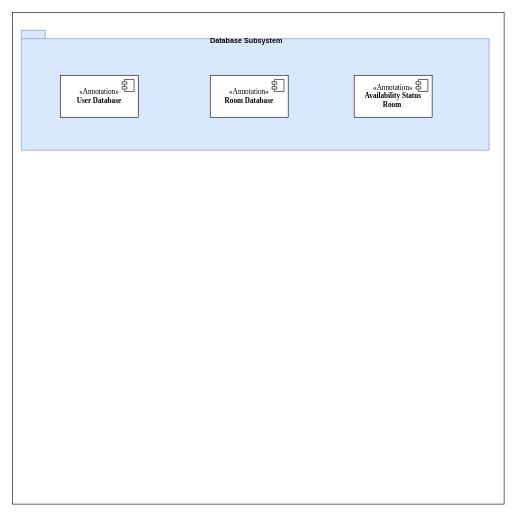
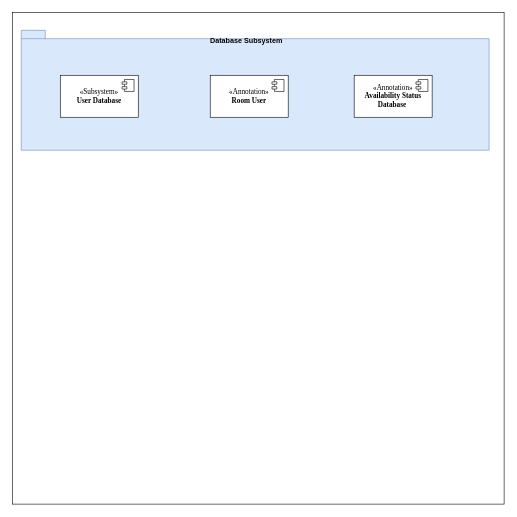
node "«Annotation» User Database": label "«Annotation» User Database" -> "«Subsystem» User Database"
node "«Annotation» Room Database": label "«Annotation» Room Database" -> "«Annotation» Room User"
node "«Annotation» Availability Status Room": label "«Annotation» Availability Status Room" -> "«Annotation» Availability Status Database"
